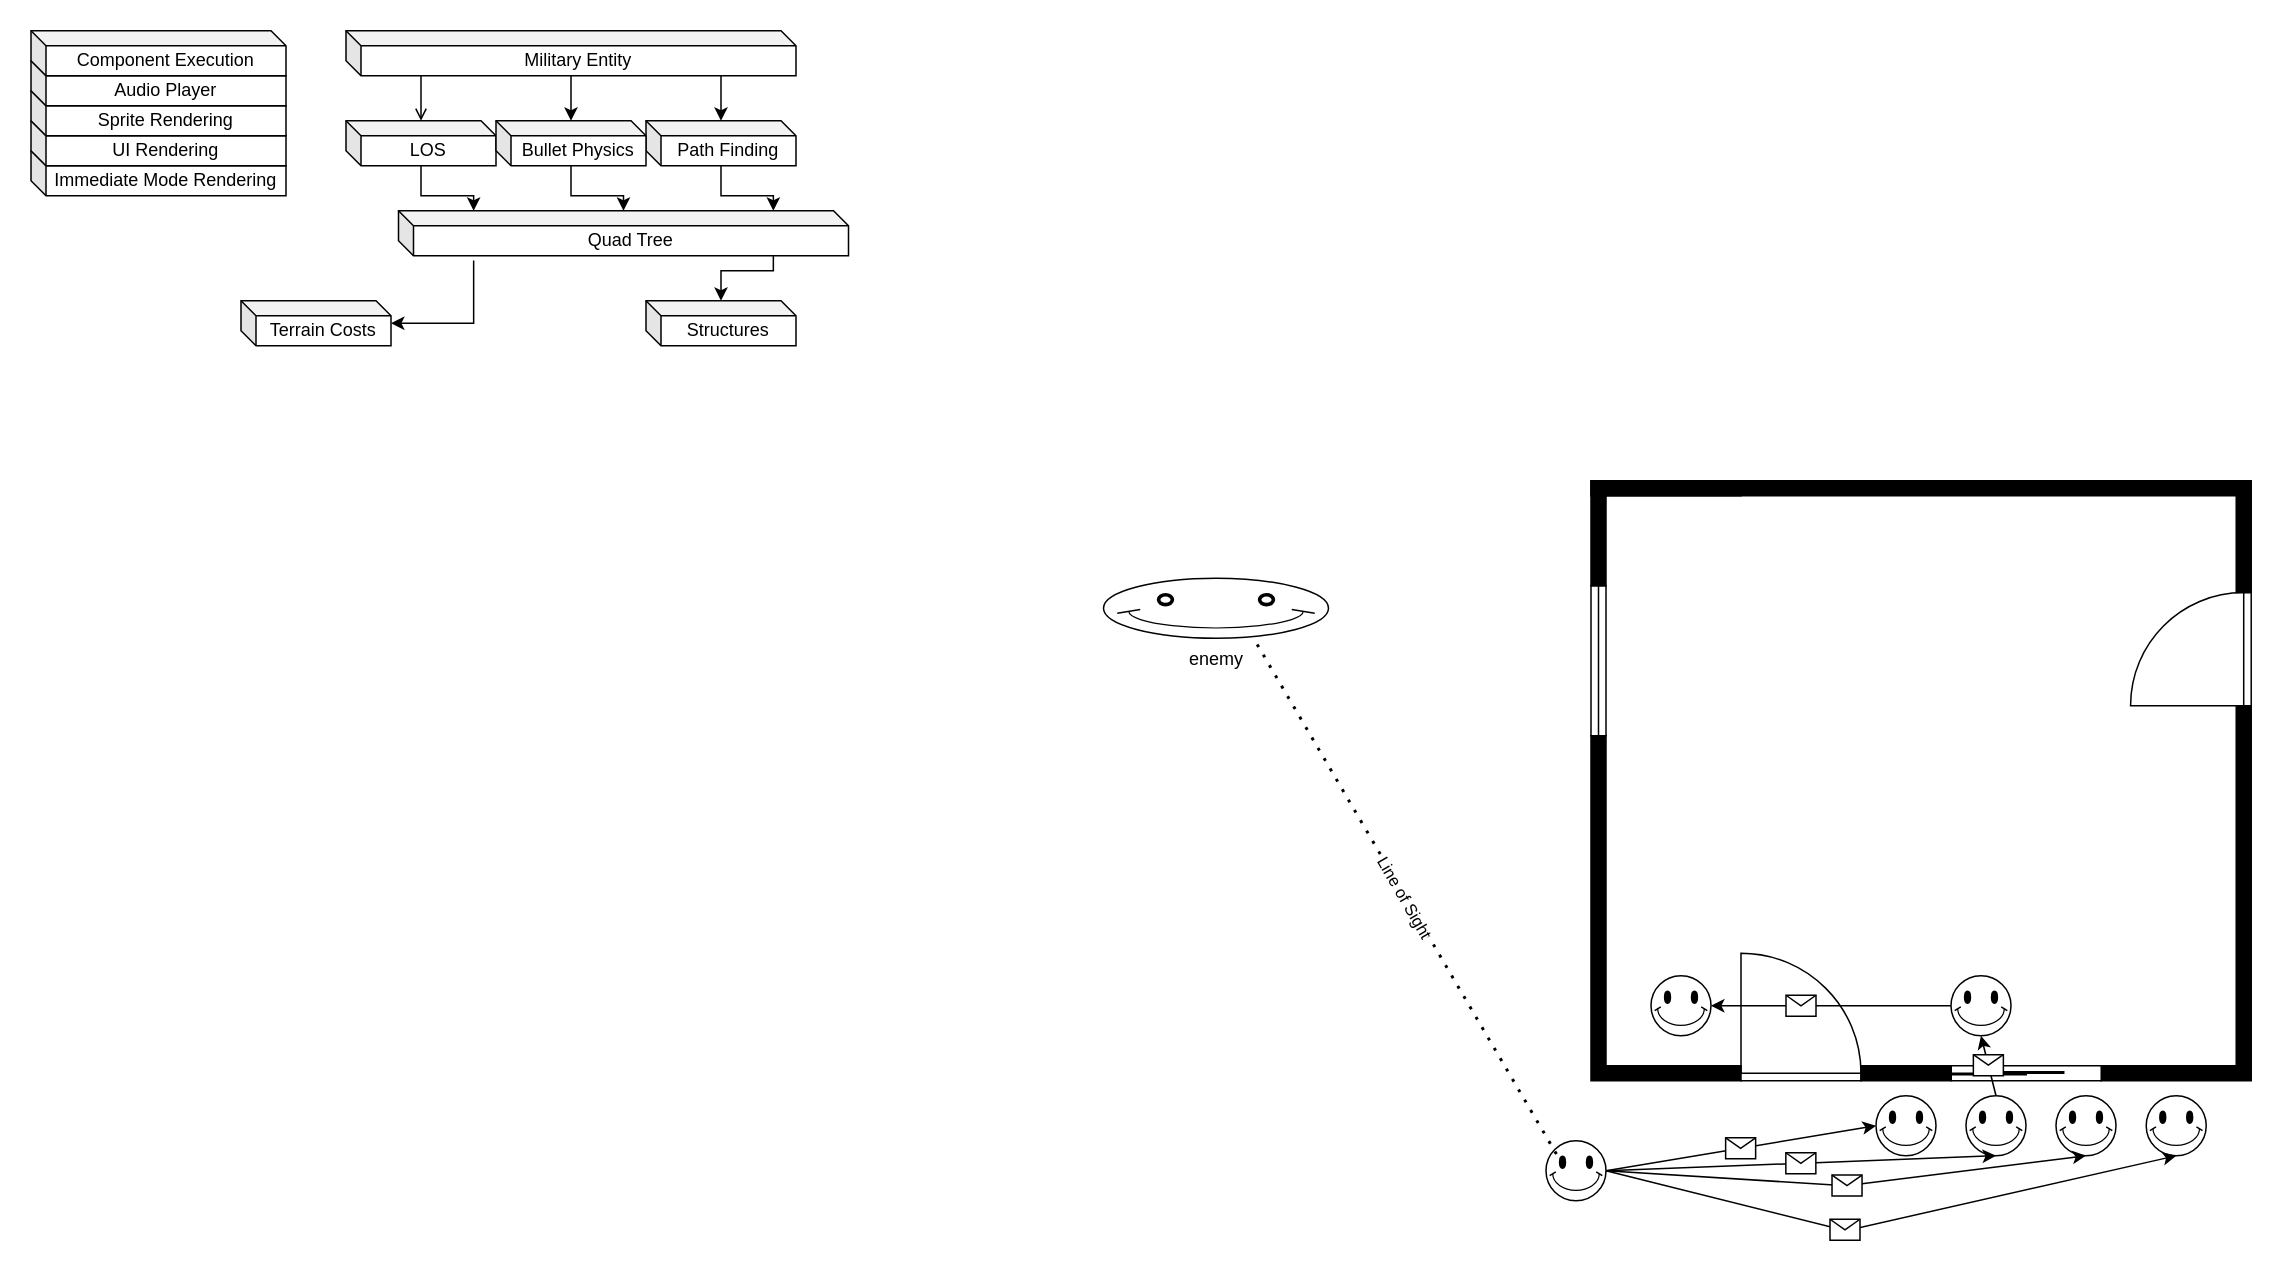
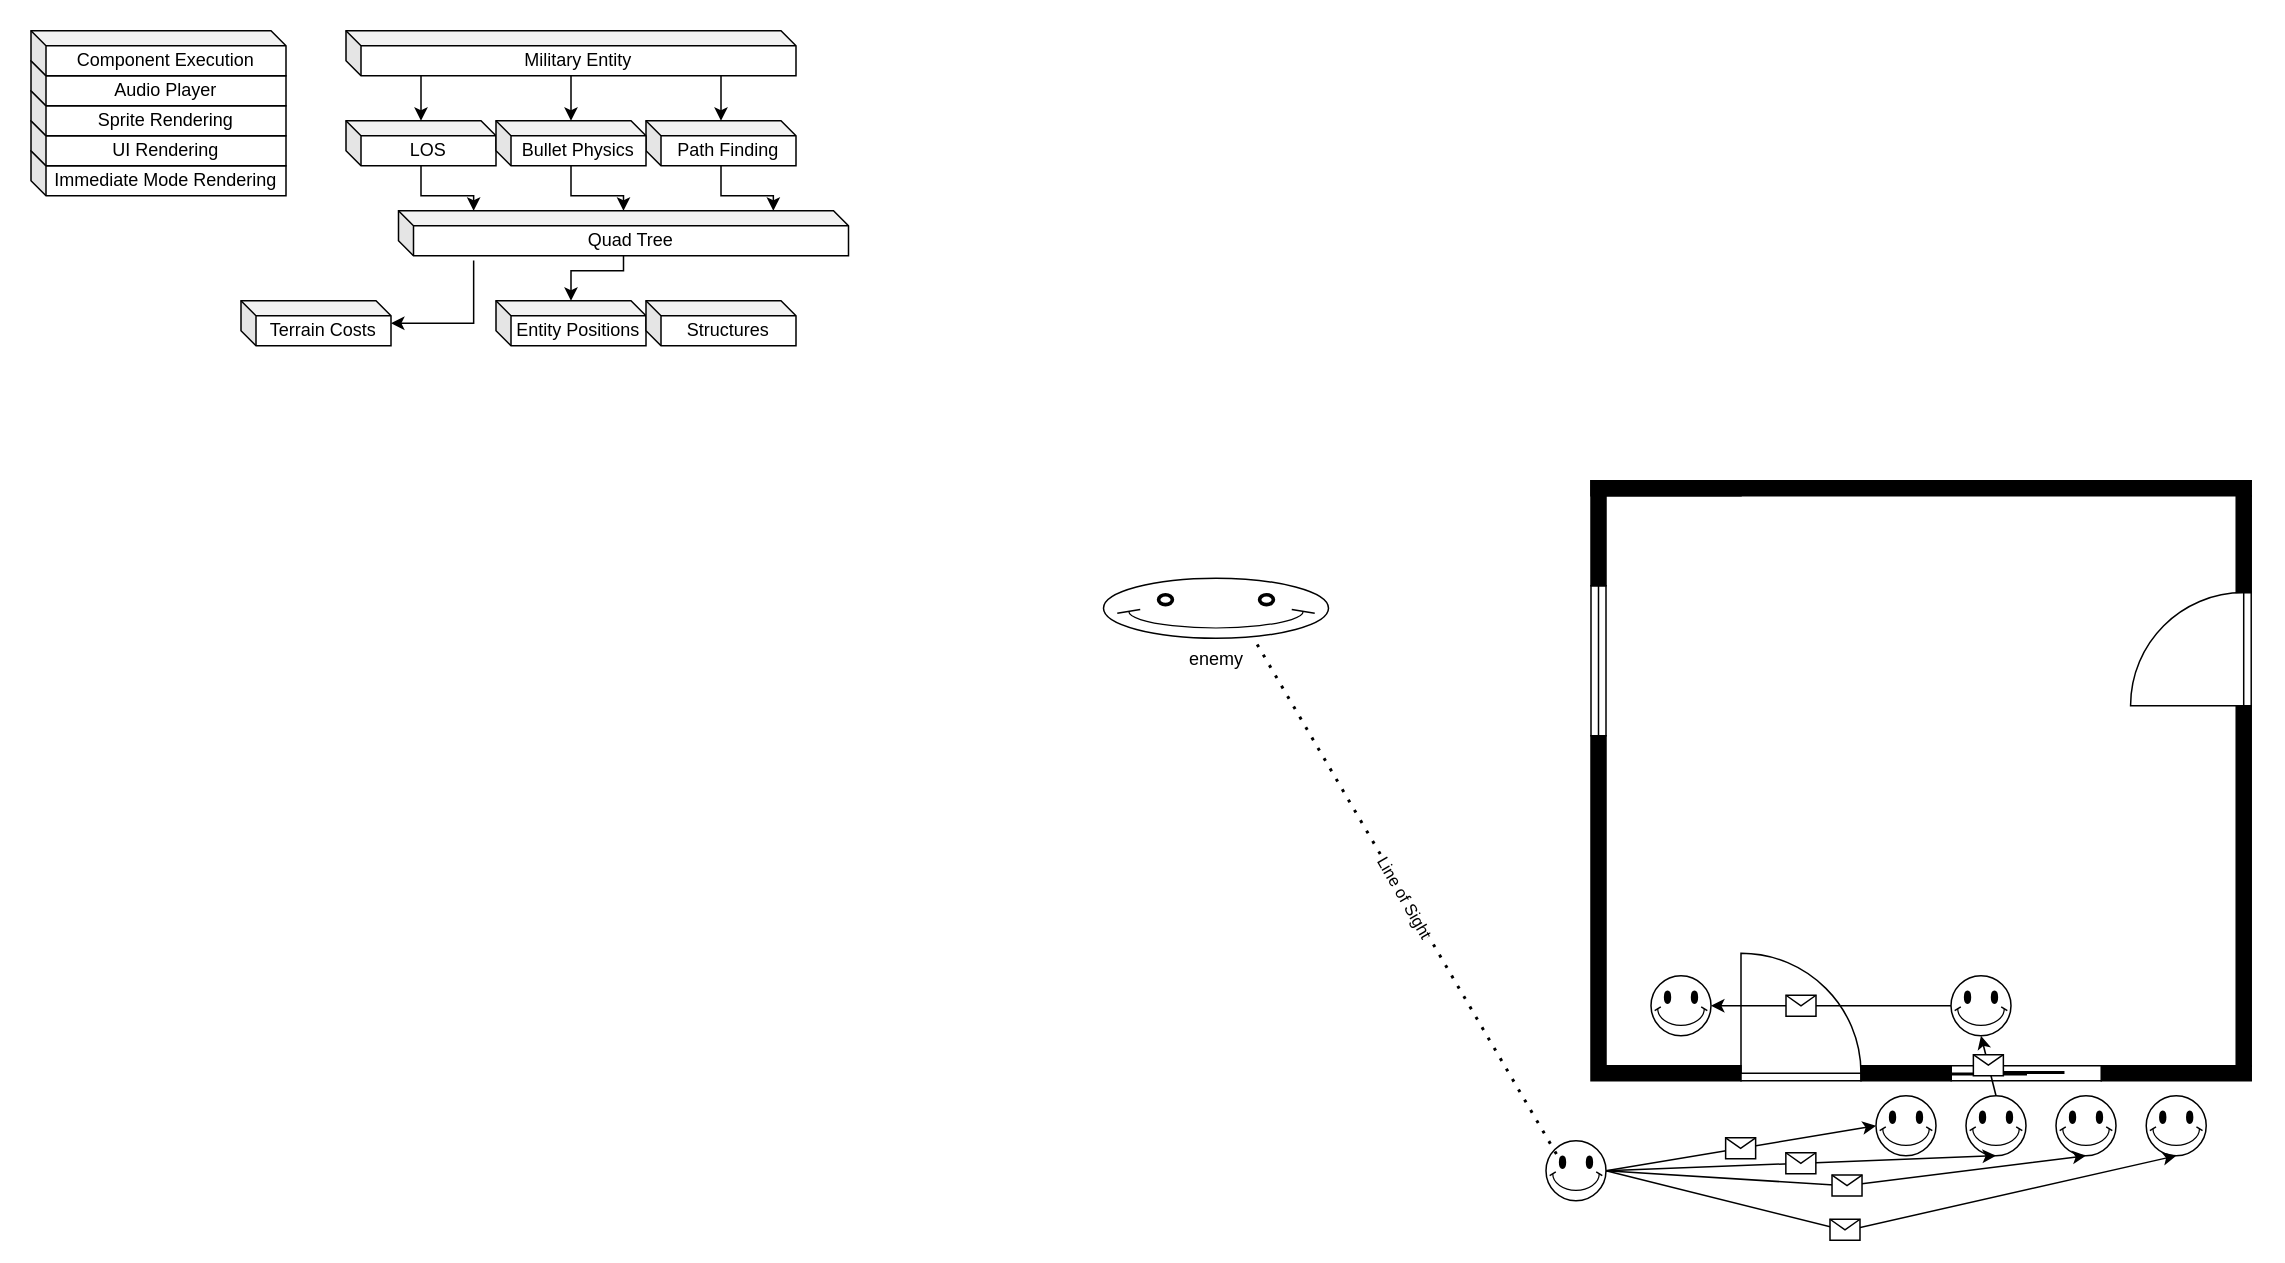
edge "Military Entity" -> "LOS": arrowhead open -> classic
edge "Quad Tree" -> "Entity Positions": added
edge "Quad Tree" -> "Structures": removed
node "Entity Positions": added
